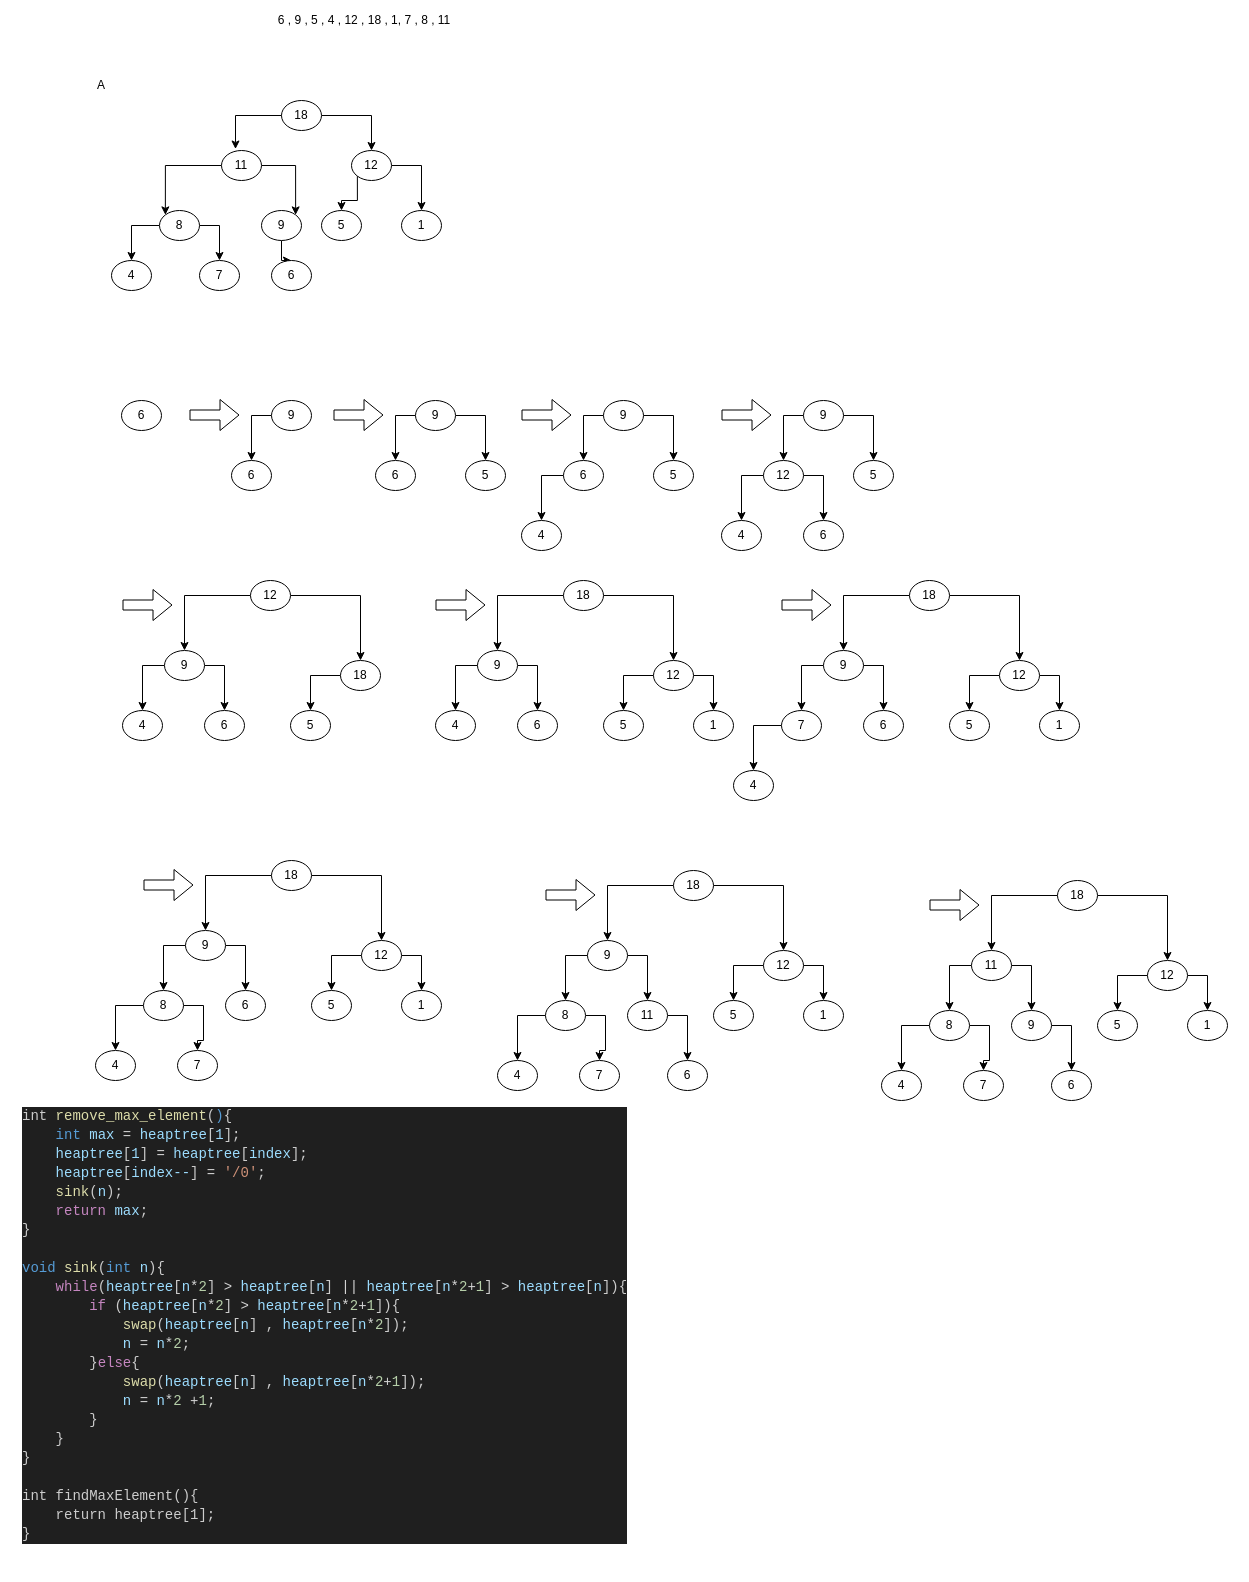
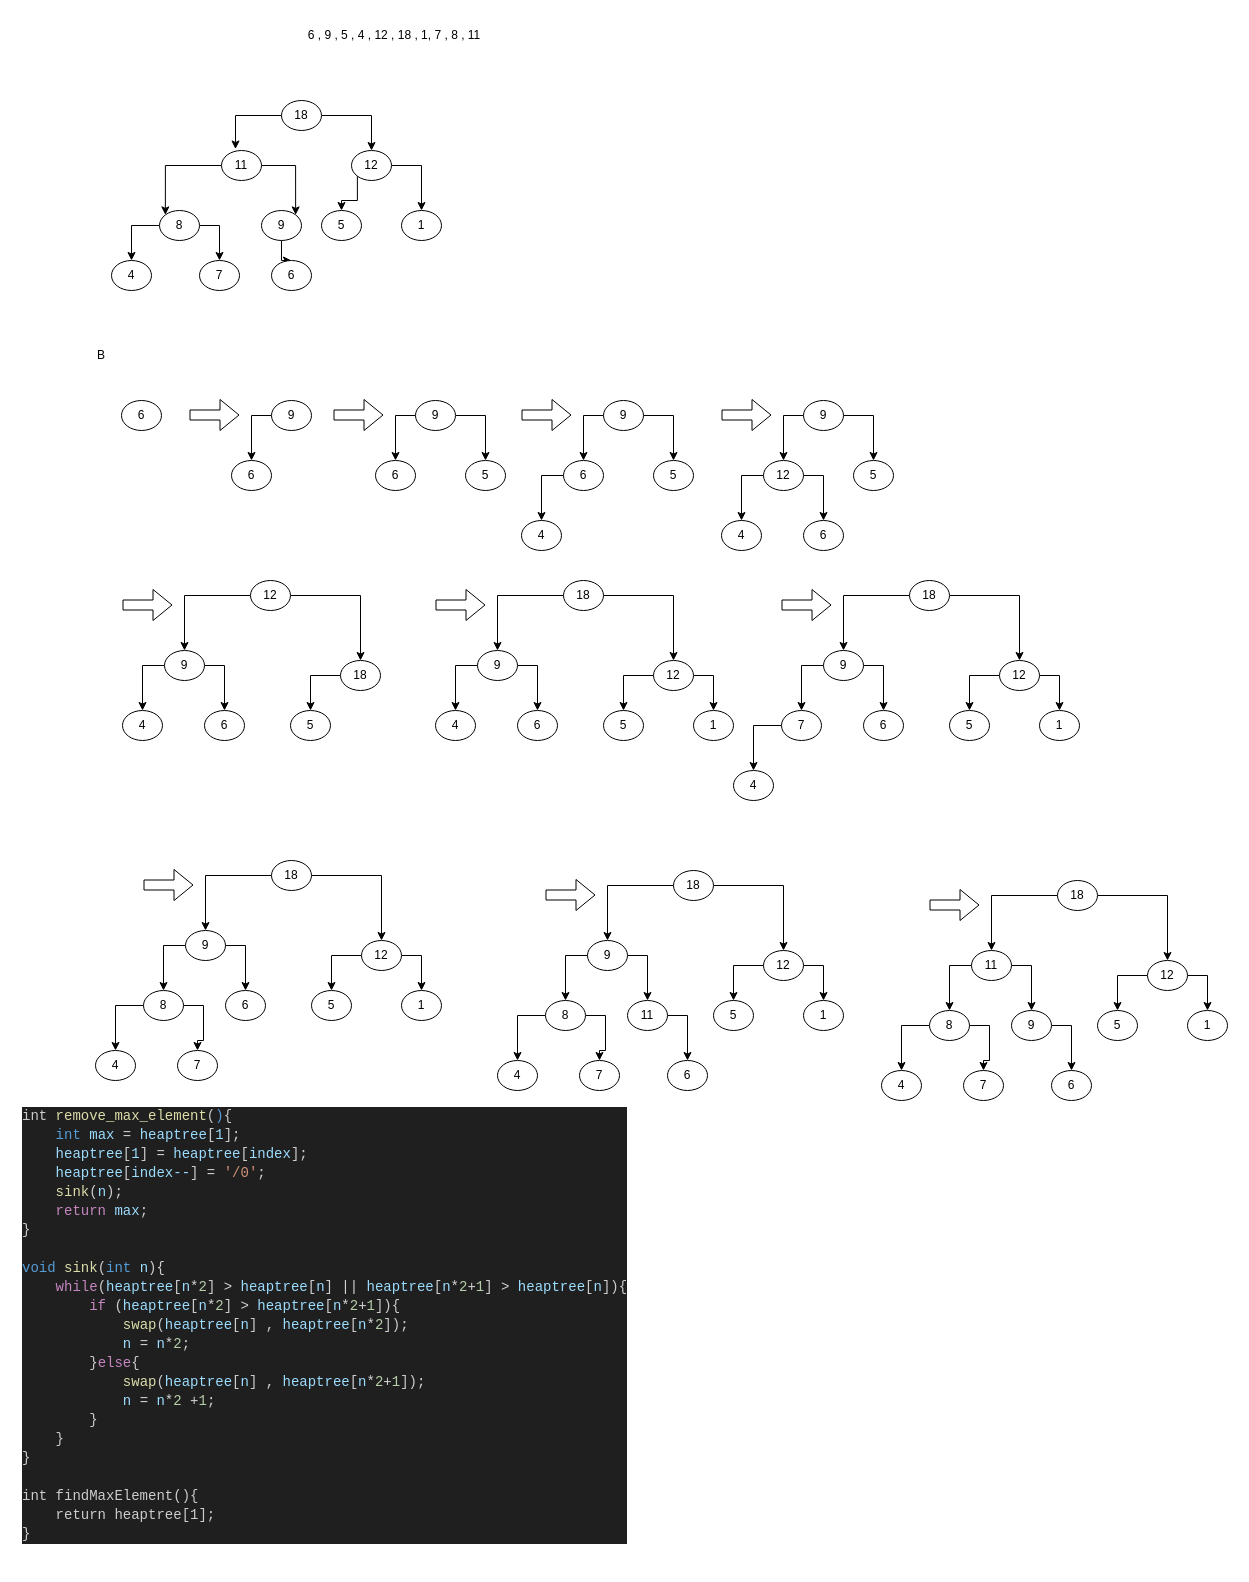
node "6 , 9 , 5 , 4 , 12 , 18 , 1, 7 , 8 , 11": moved (365, 21) -> (395, 36)
node "A": removed
node "B": added
